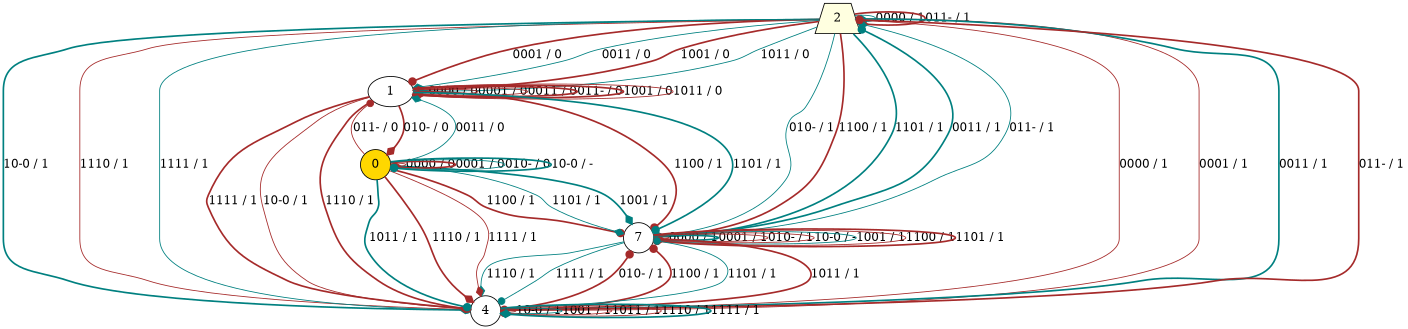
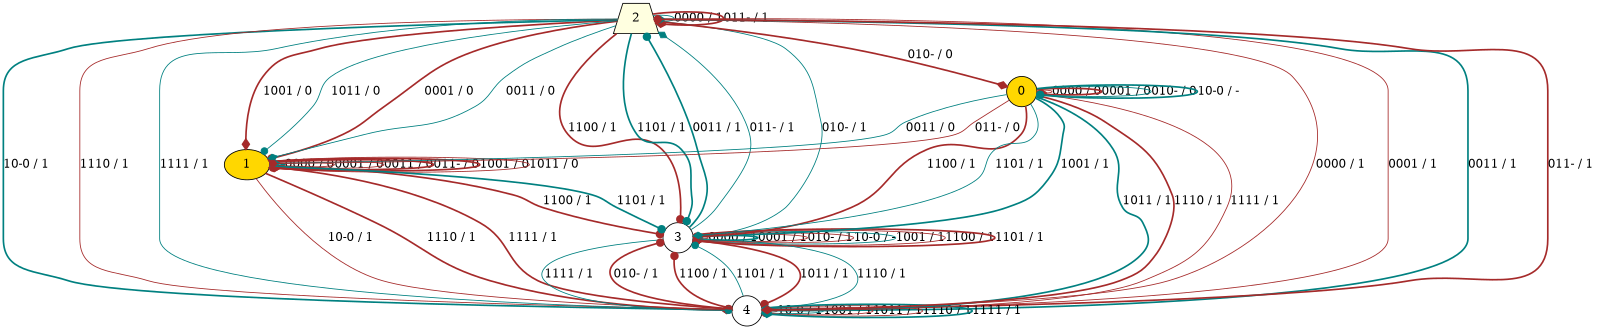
node "1": fillcolor white -> gold
edge "1" -> "0": now "2" -> "0"
node "7": label "7" -> "3"
